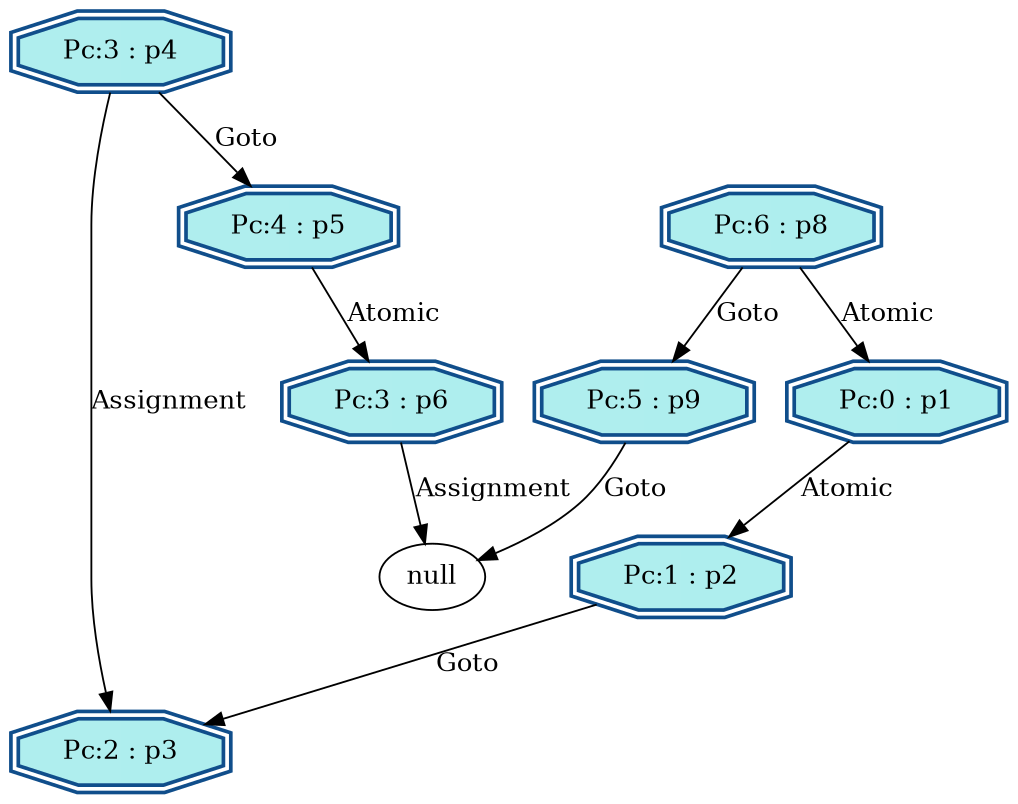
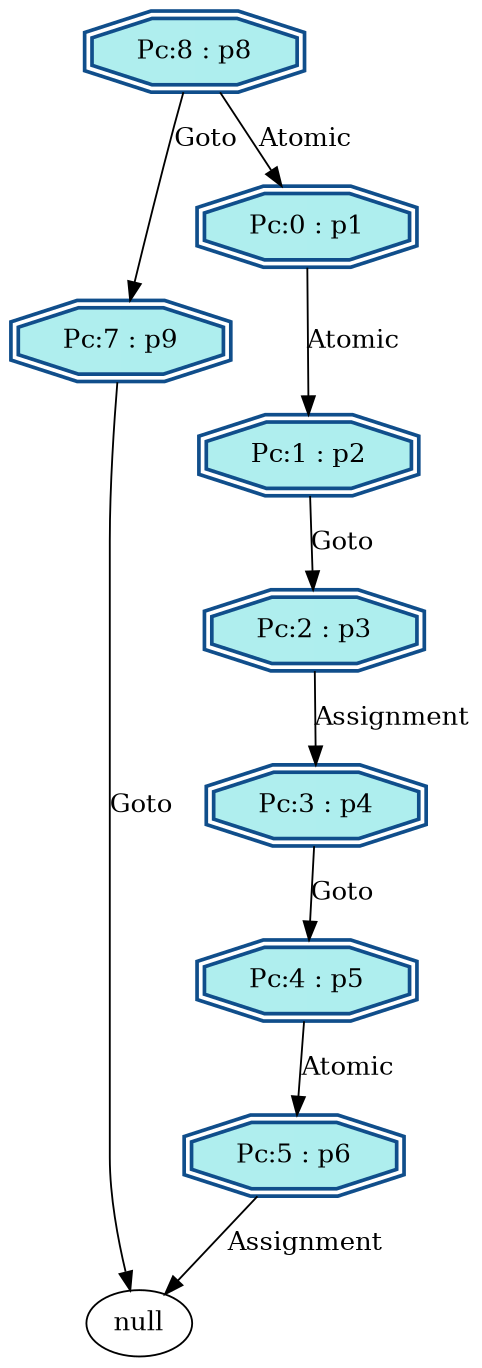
node "Pc:6 : p8": label "Pc:6 : p8" -> "Pc:8 : p8"
edge "Pc:3 : p4" -> "Pc:2 : p3": reversed
node "Pc:3 : p6": label "Pc:3 : p6" -> "Pc:5 : p6"
node "Pc:5 : p9": label "Pc:5 : p9" -> "Pc:7 : p9"
